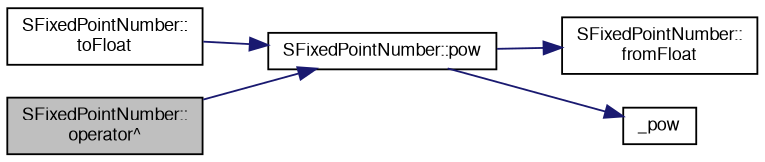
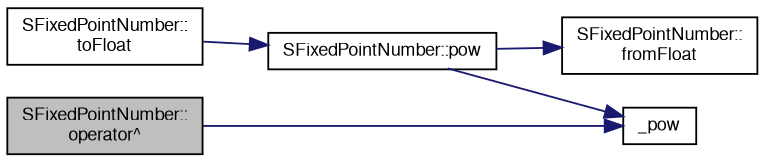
edge "SFixedPointNumber:: operator^" -> "SFixedPointNumber::pow": now "SFixedPointNumber:: operator^" -> "_pow"
